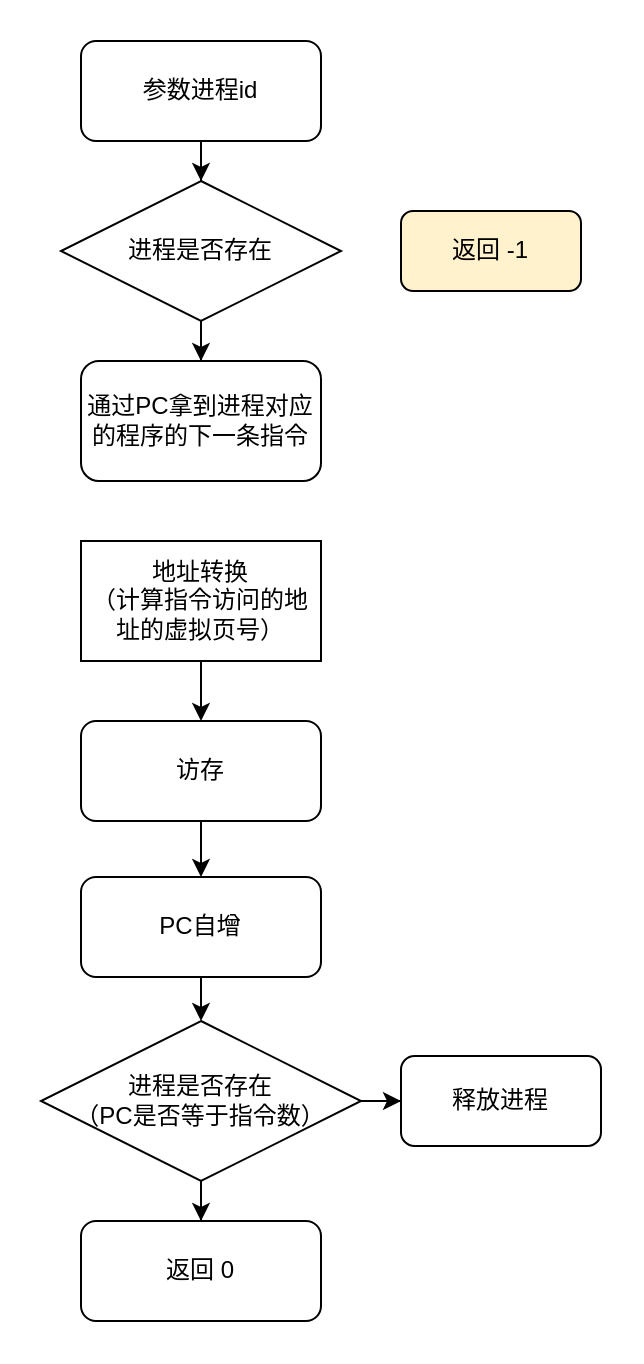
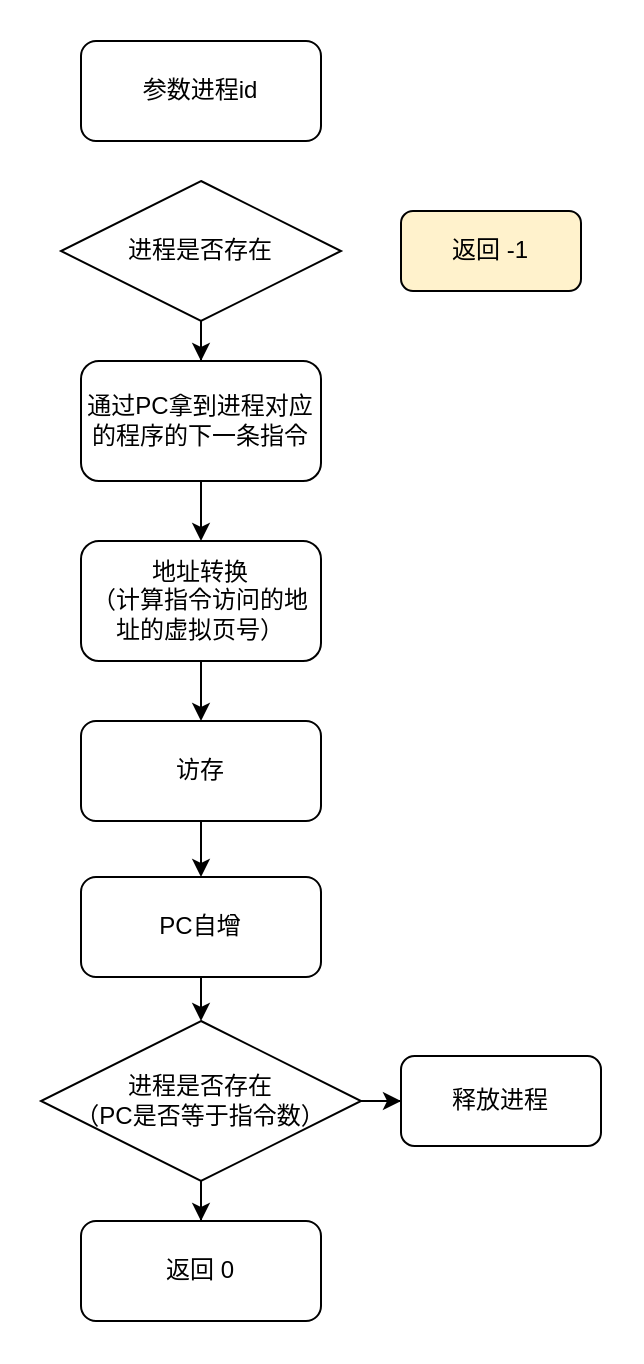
edge "参数进程id" -> "进程是否存在": removed
edge "通过PC拿到进程对应的程序的下一条指令" -> "地址转换 （计算指令访问的地址的虚拟页号）": added
node "地址转换 （计算指令访问的地址的虚拟页号）": shape rectangle -> rounded rectangle
